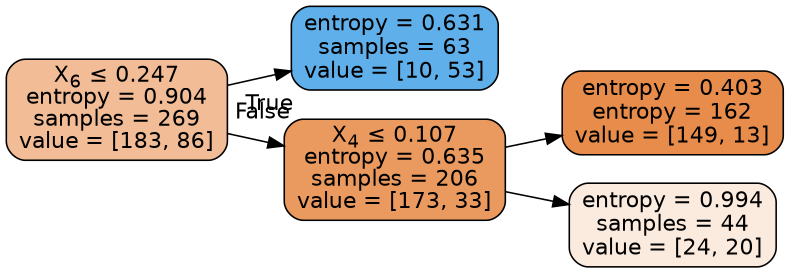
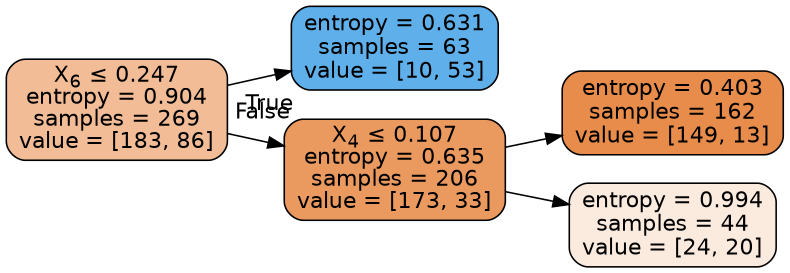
node "entropy = 0.403": text "entropy = 162" -> "samples = 162"
